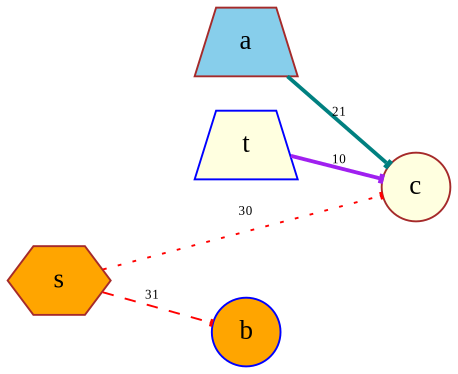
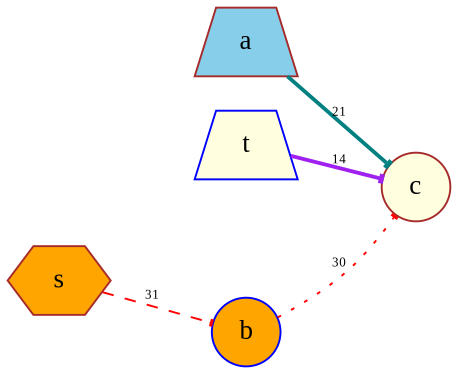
edge "t" -> "c": label "10" -> "14"
edge "s" -> "c": now "b" -> "c"
